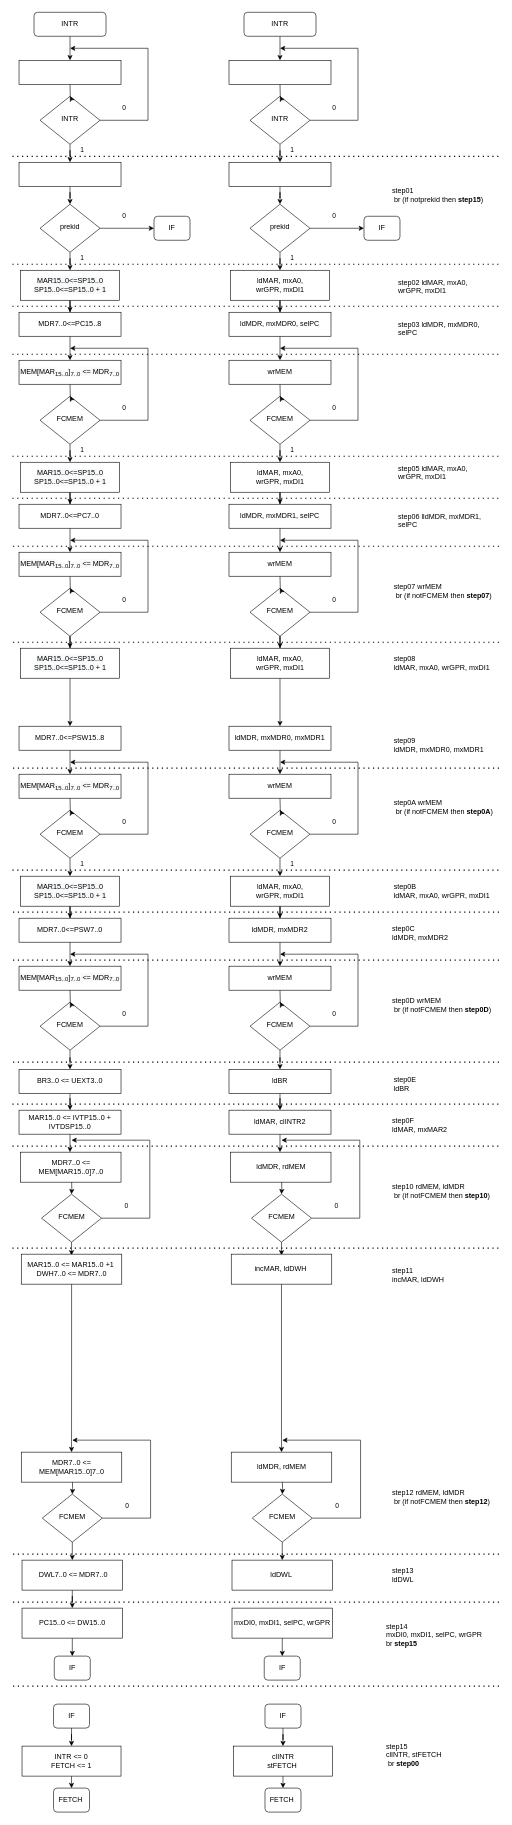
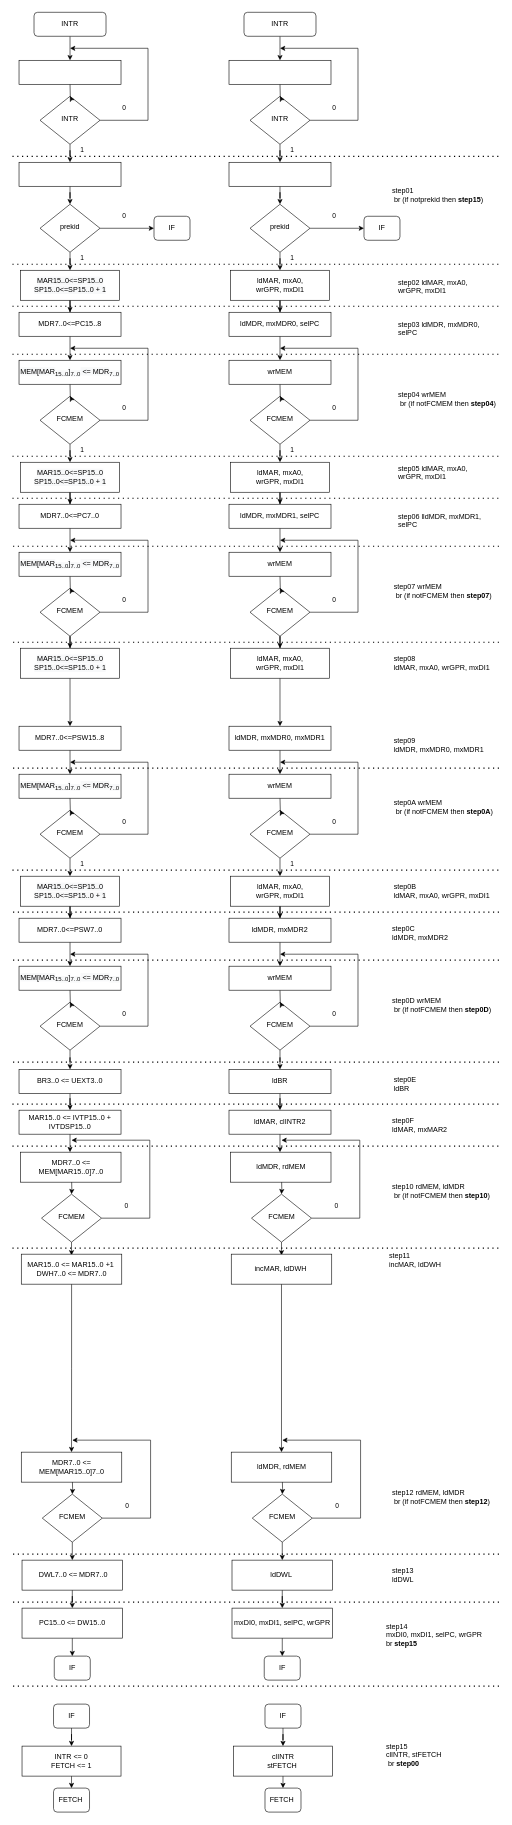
node "step04 wrMEM br (if notFCMEM then step04)": added
node "step11 incMAR, ldDWH": moved (442, 1275) -> (439, 1260)
edge "ldDWL" -> "mxDI0, mxDI1, selPC, wrGPR": added
